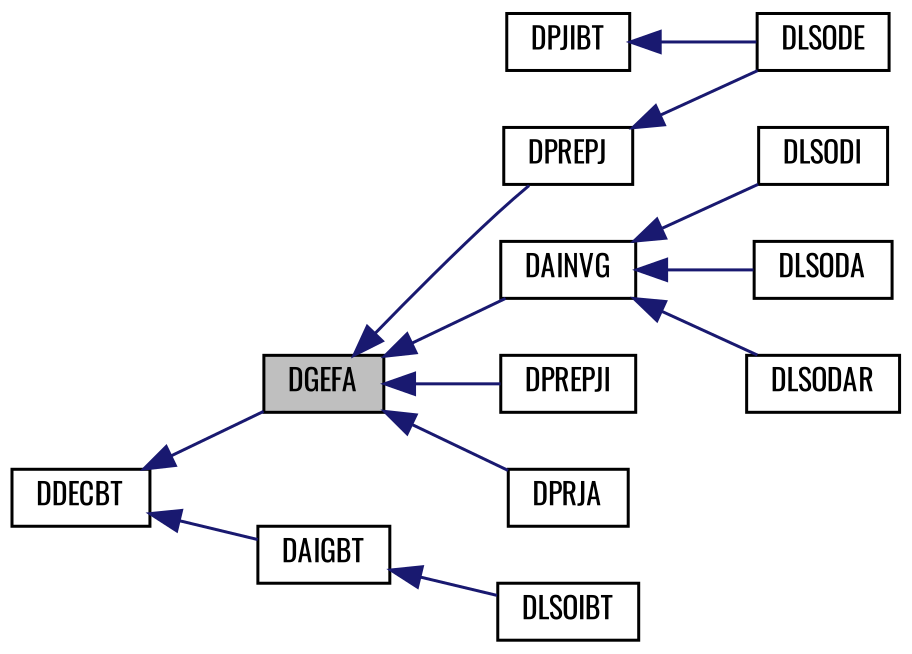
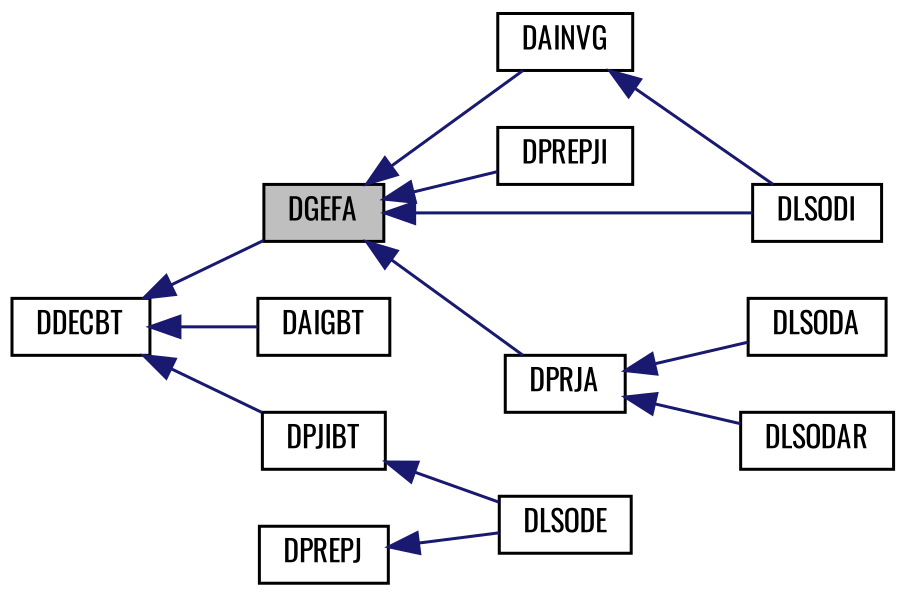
edge "DPREPJ" -> "DGEFA": now "DLSODI" -> "DGEFA"
edge "DLSODA" -> "DAINVG": now "DLSODA" -> "DPRJA"
edge "DLSODAR" -> "DAINVG": now "DLSODAR" -> "DPRJA"
edge "DPJIBT" -> "DDECBT": added
node "DLSOIBT": removed
